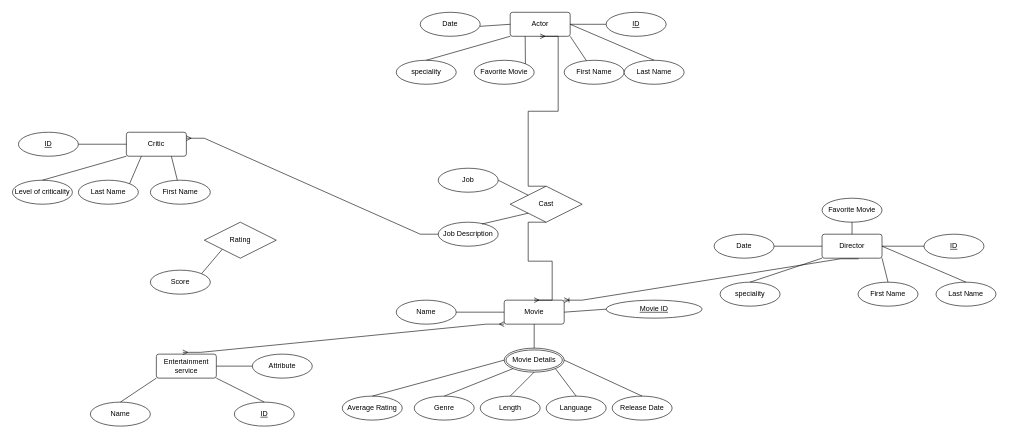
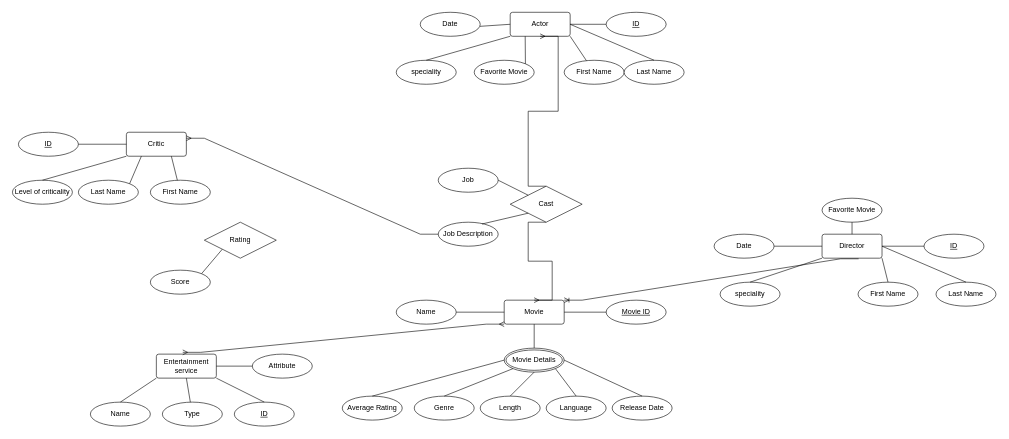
node "Movie ID": size 96x18 -> 60x24
edge "Entertainment service" -- "Type": added
node "Type": added
